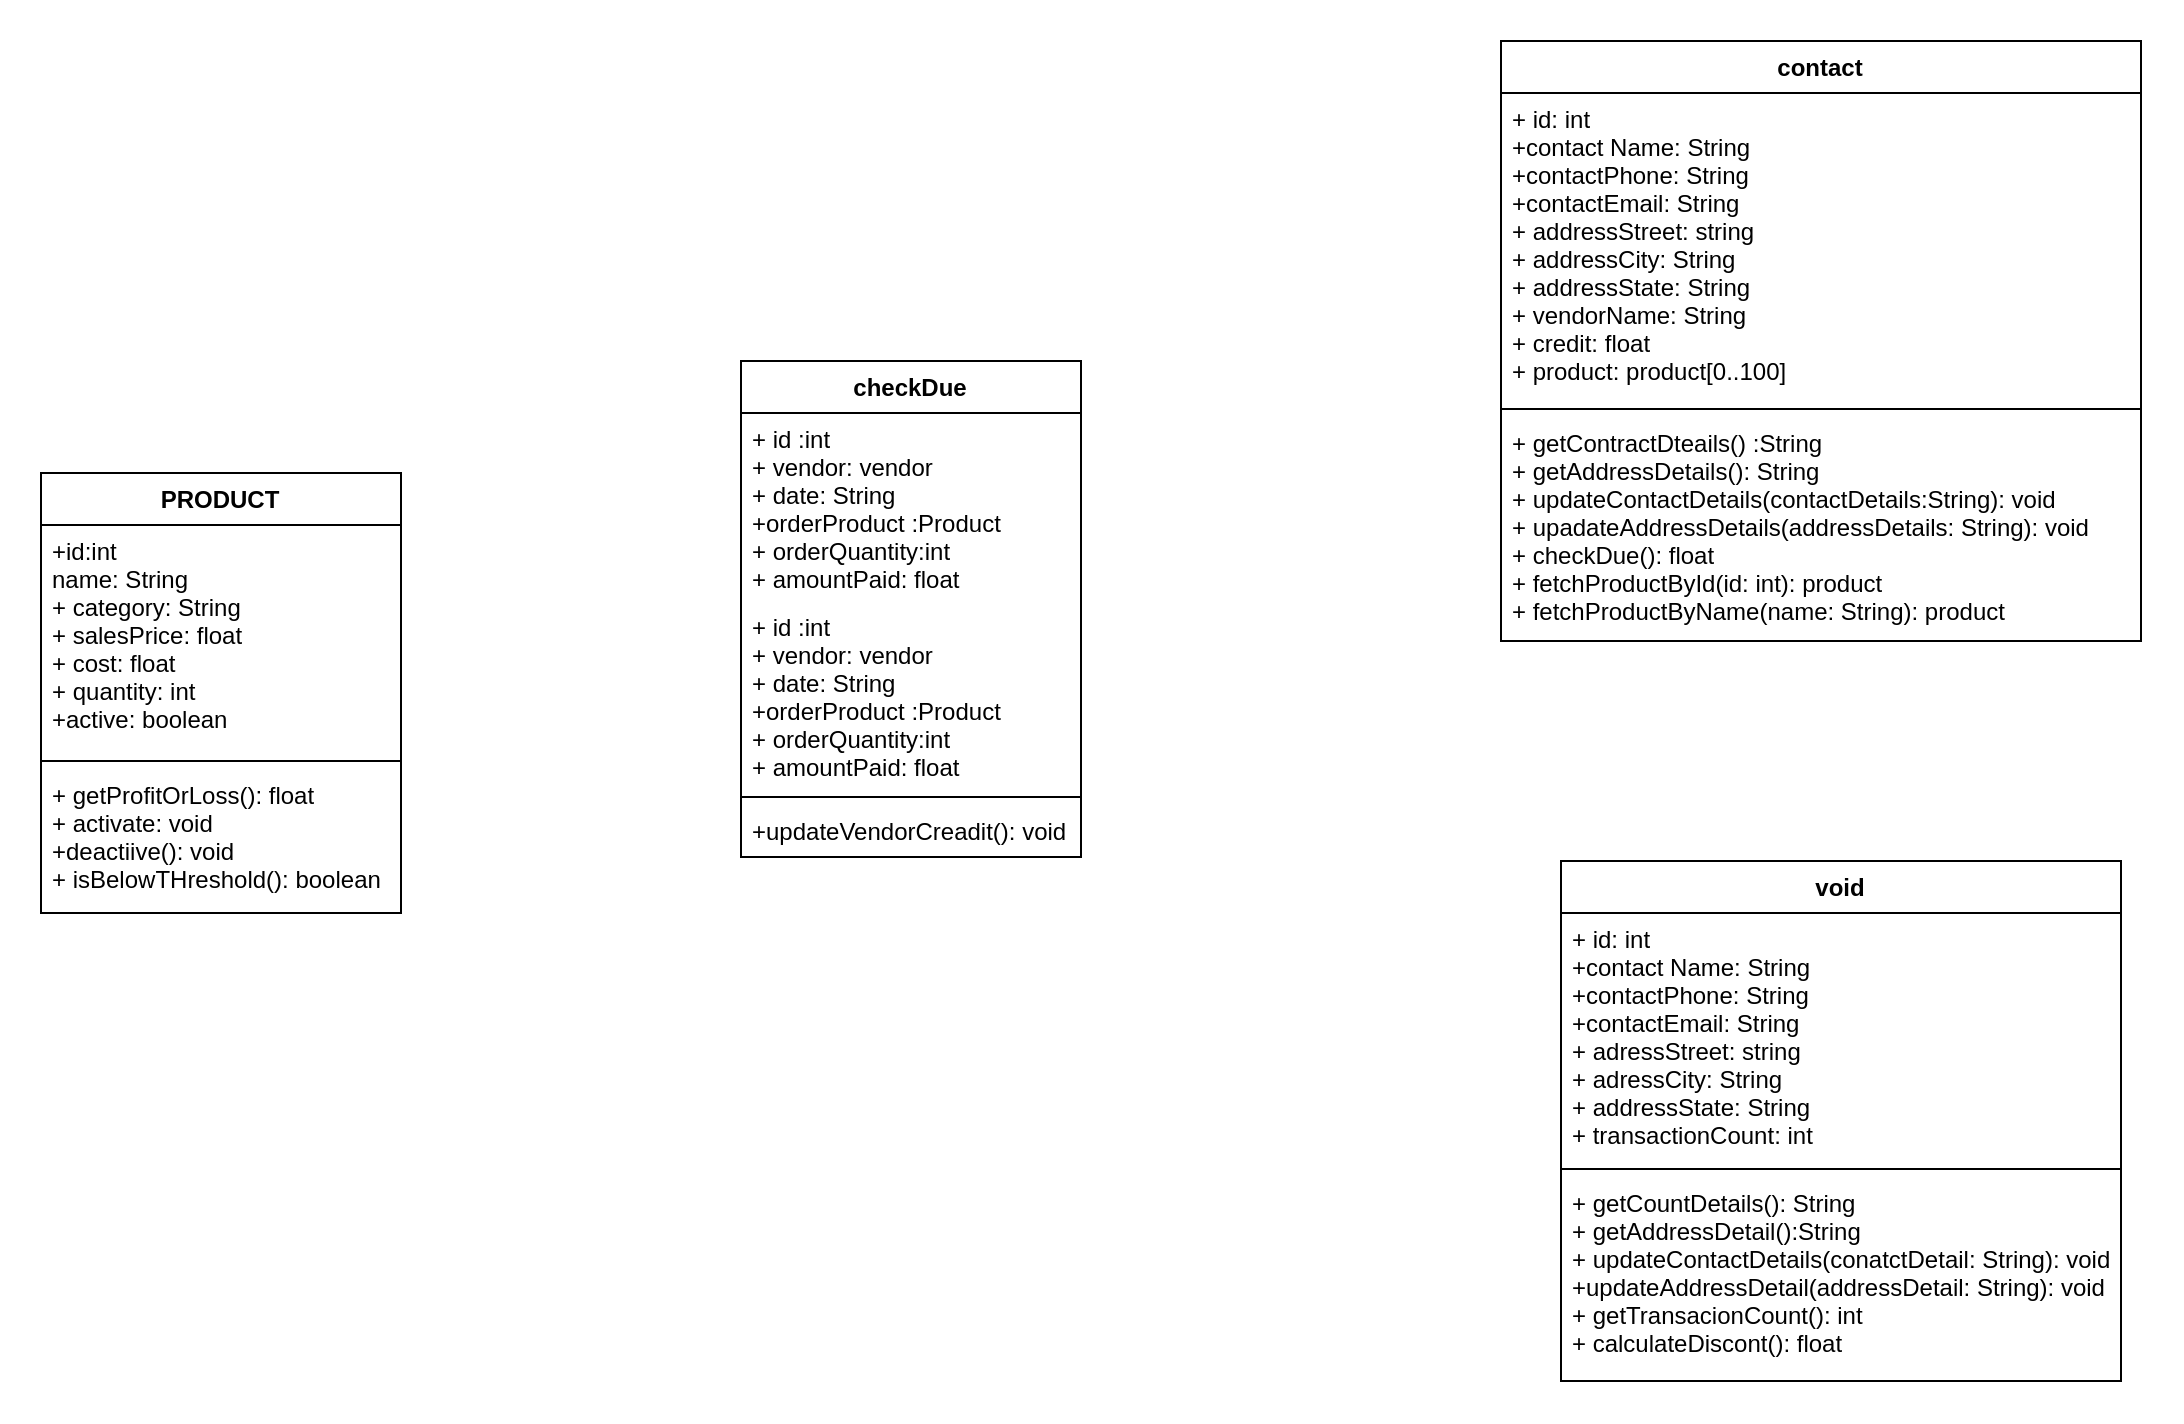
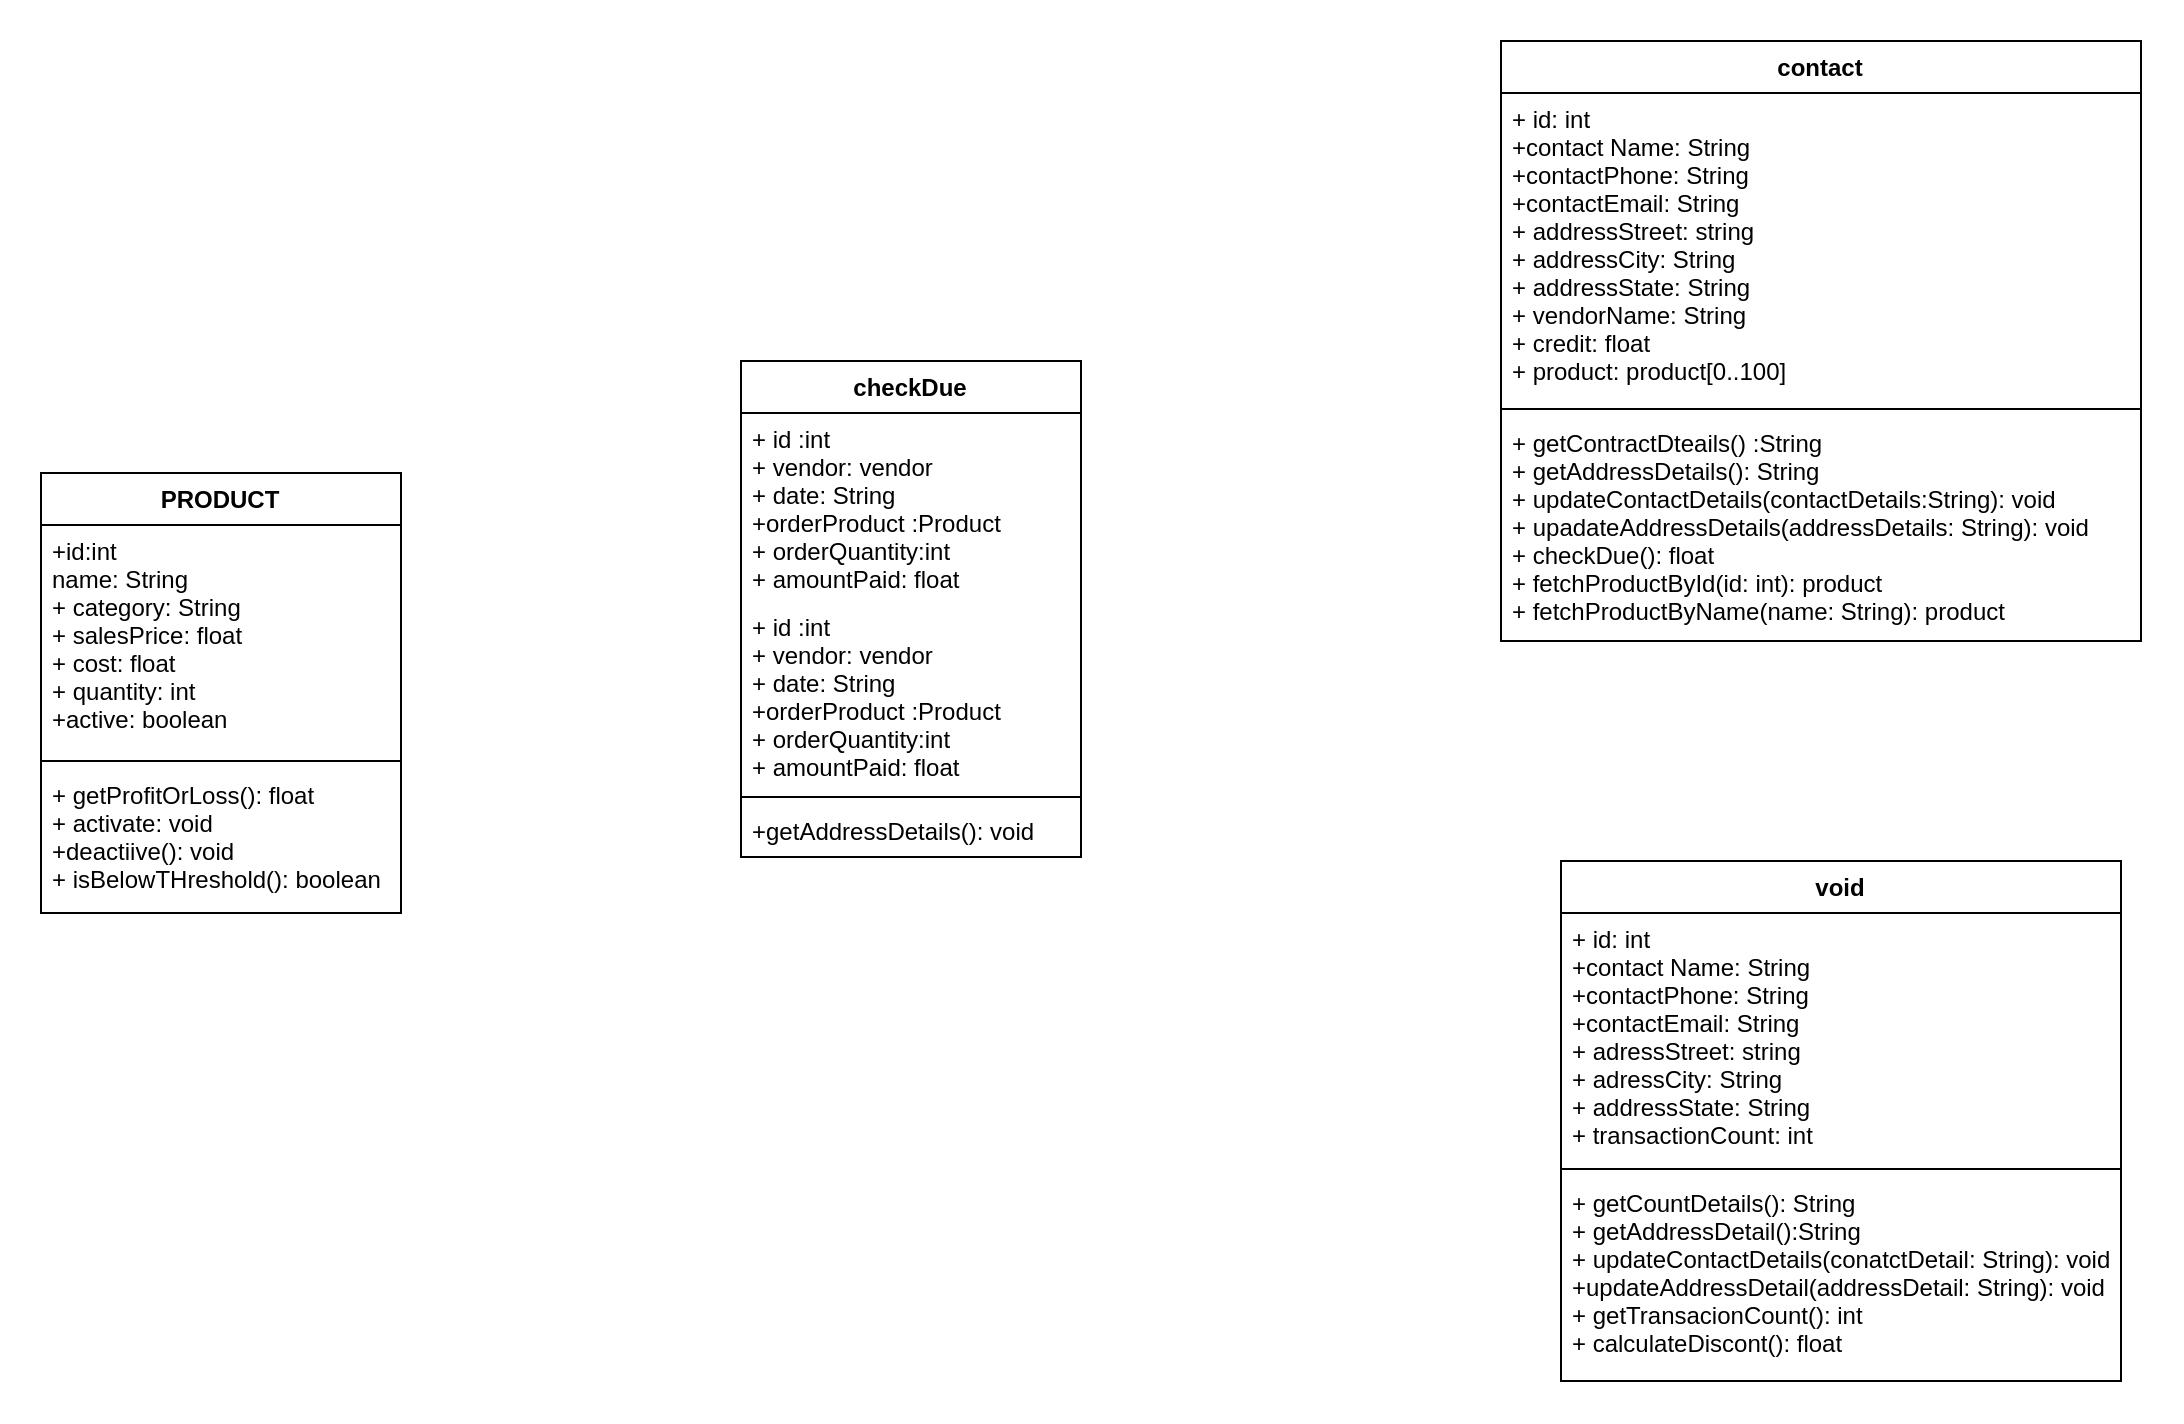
node "+updateVendorCreadit(): void": label "+updateVendorCreadit(): void" -> "+getAddressDetails(): void"
